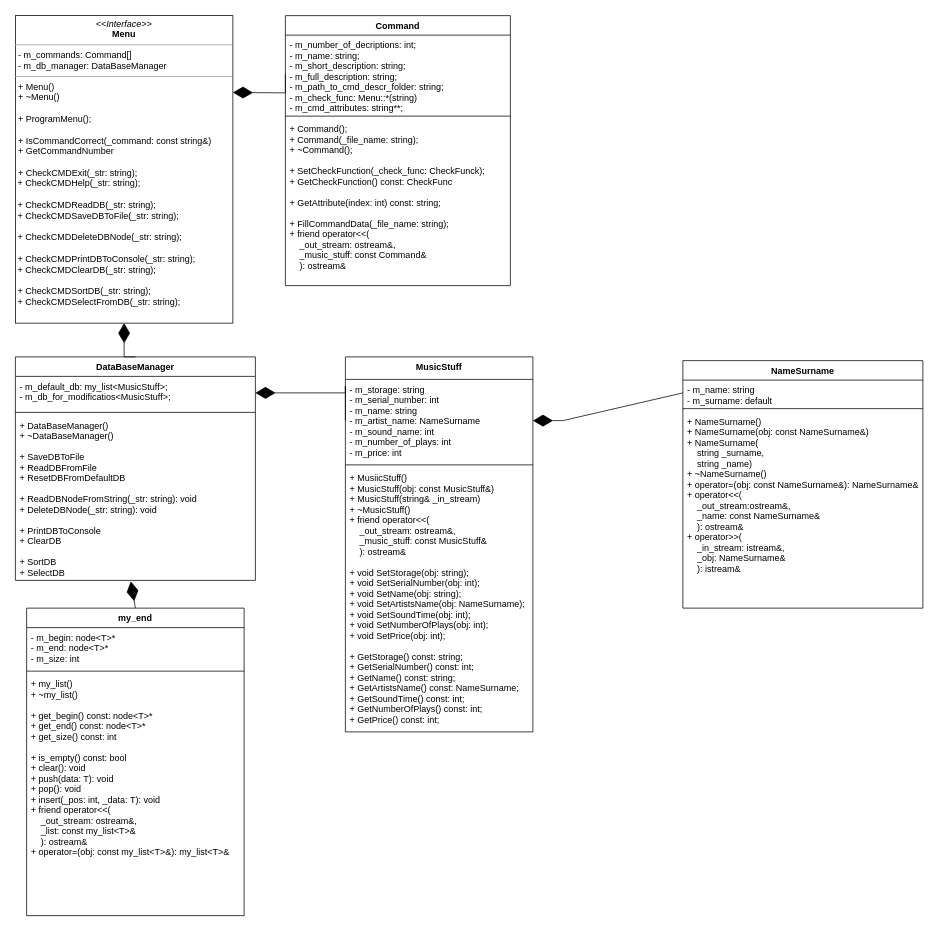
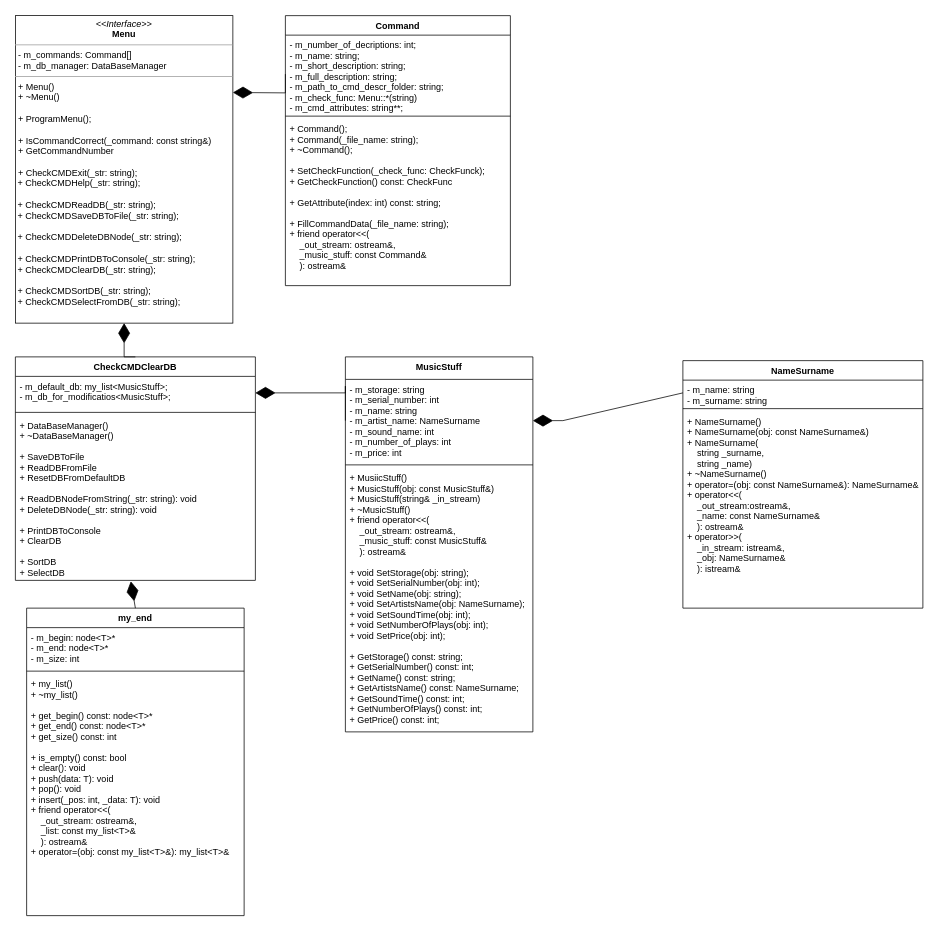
node "DataBaseManager": label "DataBaseManager" -> "CheckCMDClearDB"
node "- m_name: string - m_surname: default": label "- m_name: string - m_surname: default" -> "- m_name: string - m_surname: string"
